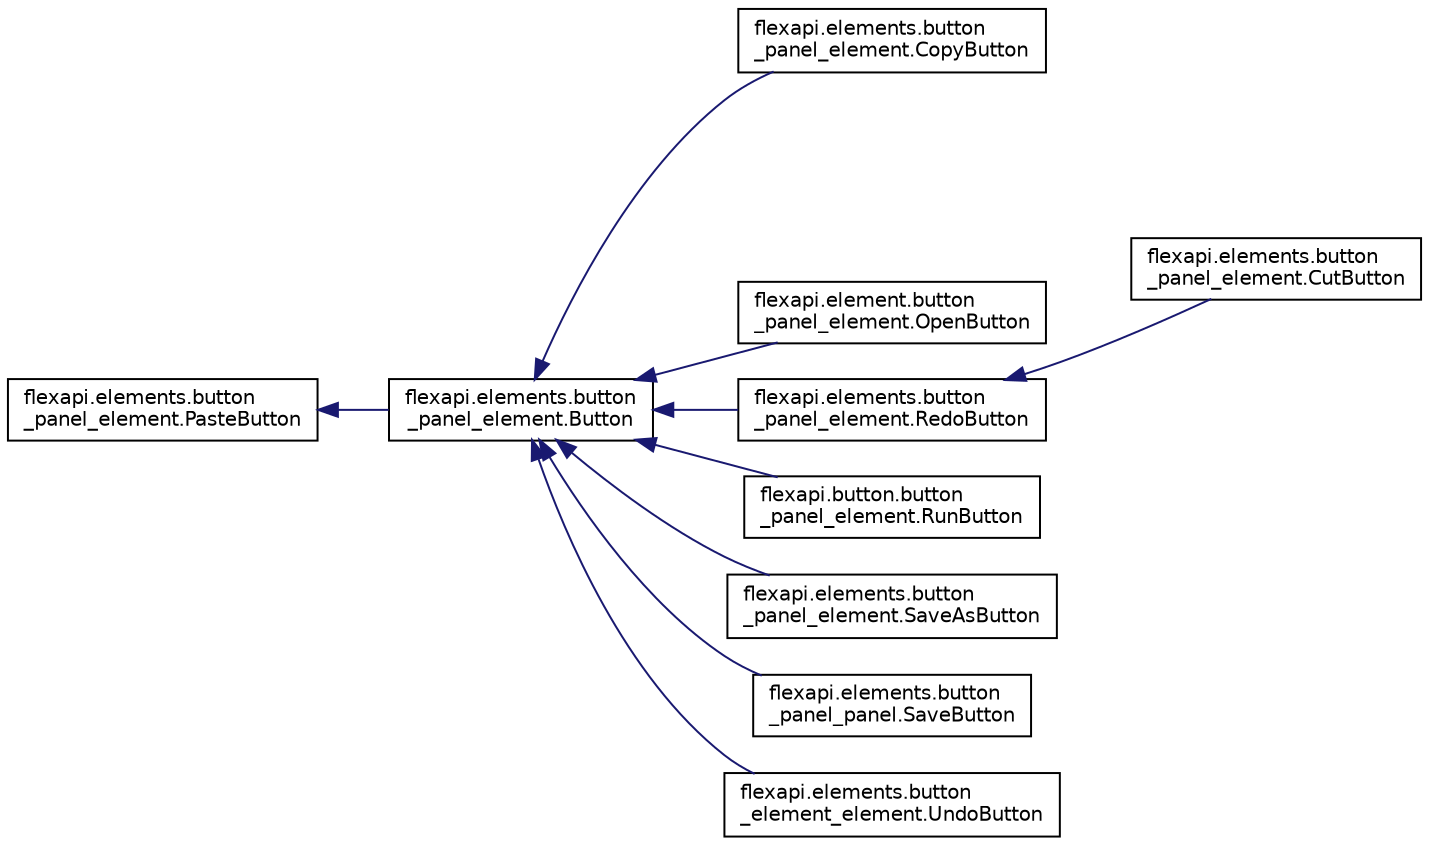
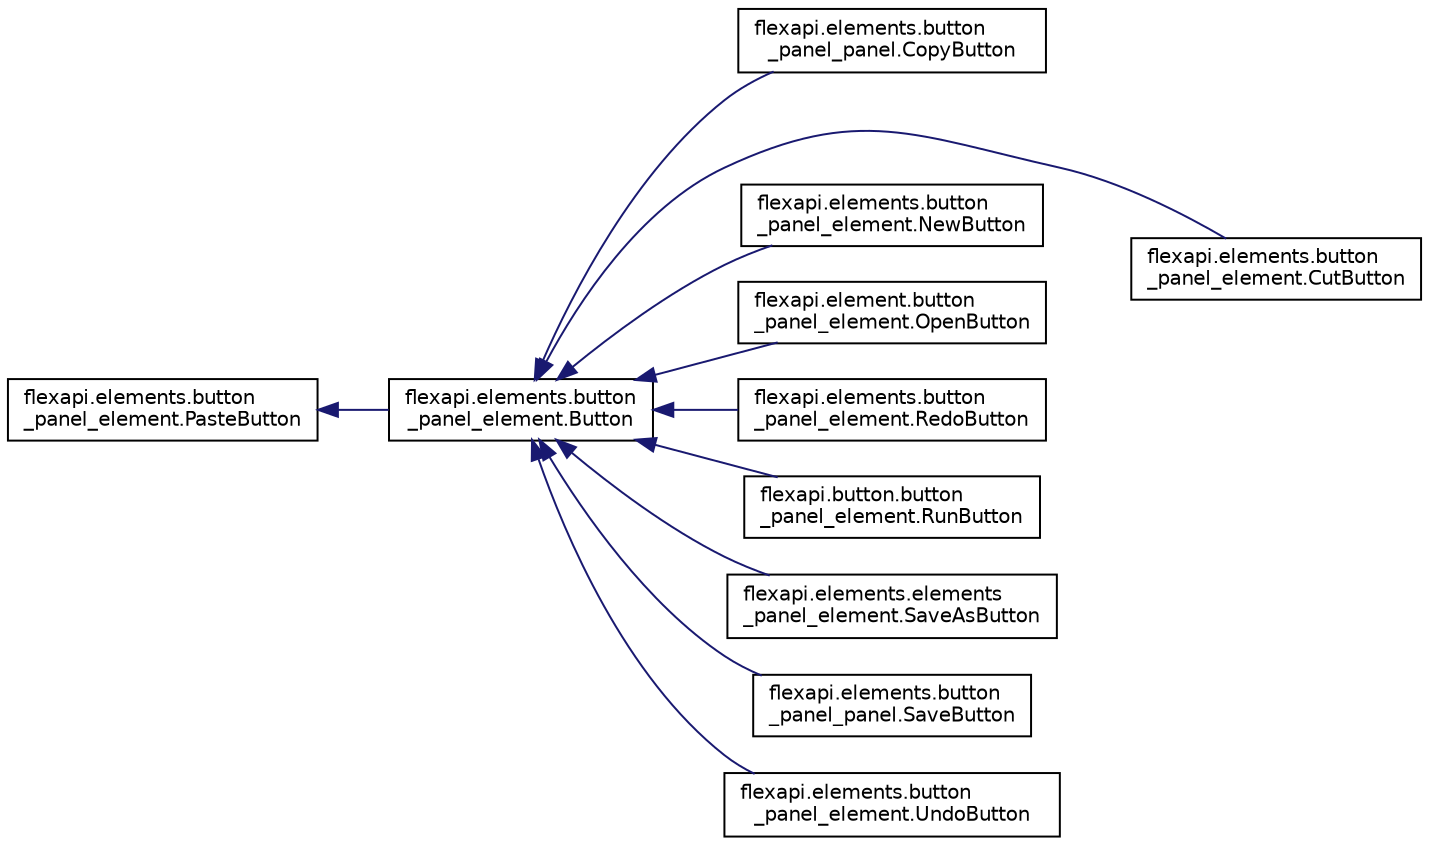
node "flexapi.elements.button _panel_element.CopyButton": label "flexapi.elements.button _panel_element.CopyButton" -> "flexapi.elements.button _panel_panel.CopyButton"
node "flexapi.elements.button _panel_element.NewButton": added
edge "flexapi.elements.button _panel_element.CutButton" -> "flexapi.elements.button _panel_element.RedoButton": now "flexapi.elements.button _panel_element.CutButton" -> "flexapi.elements.button _panel_element.Button"
node "flexapi.elements.button _panel_element.SaveAsButton": label "flexapi.elements.button _panel_element.SaveAsButton" -> "flexapi.elements.elements _panel_element.SaveAsButton"
node "flexapi.elements.button _element_element.UndoButton": label "flexapi.elements.button _element_element.UndoButton" -> "flexapi.elements.button _panel_element.UndoButton"
